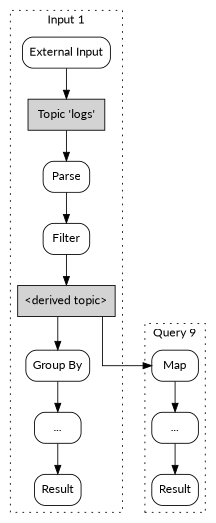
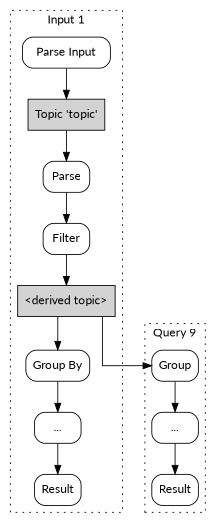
node "External Input": label "External Input" -> "Parse Input"
node "Topic 'logs'": label "Topic 'logs'" -> "Topic 'topic'"
node "Map": label "Map" -> "Group"
